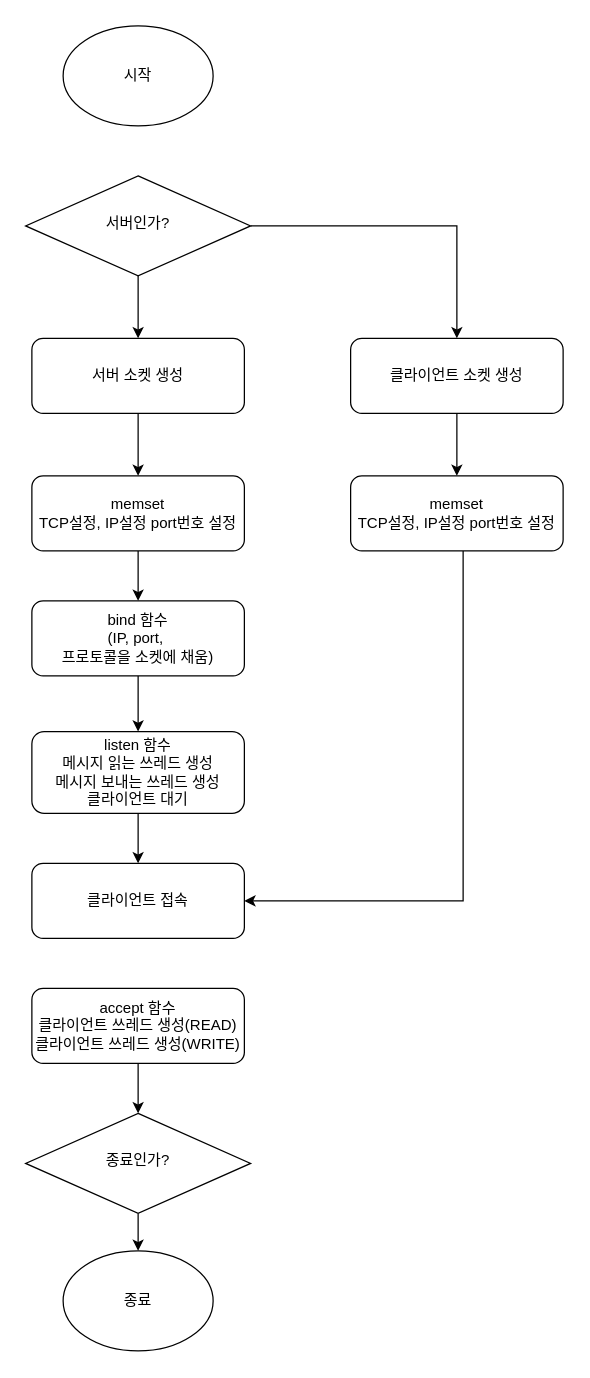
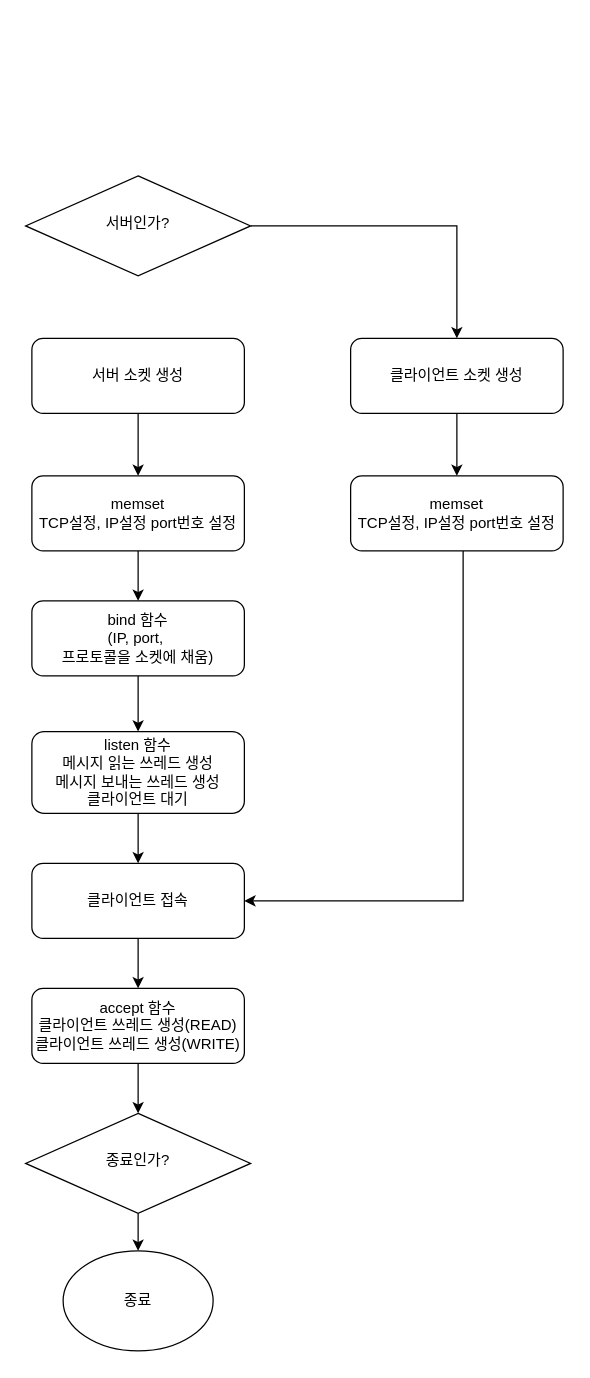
node "시작": removed
edge "서버인가?" -> "서버 소켓 생성": removed
edge "클라이언트 접속" -> "accept 함수 클라이언트 쓰레드 생성(READ) 클라이언트 쓰레드 생성(WRITE)": added
